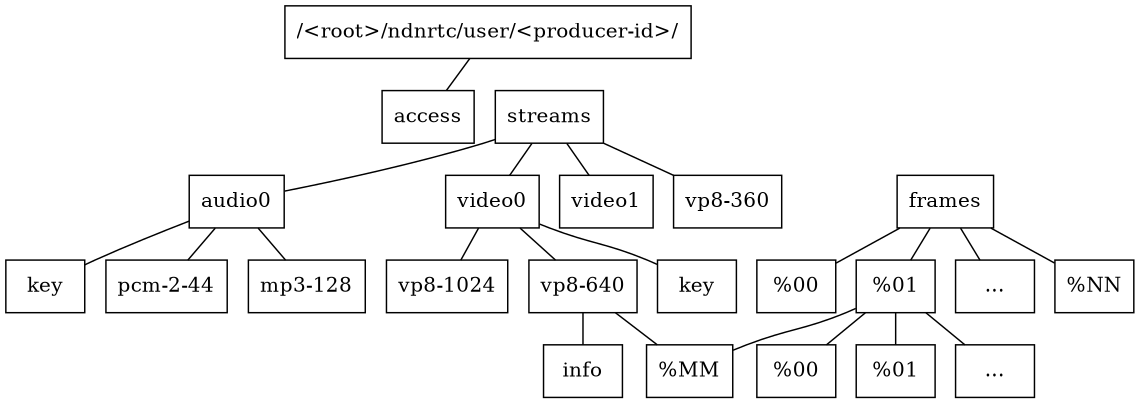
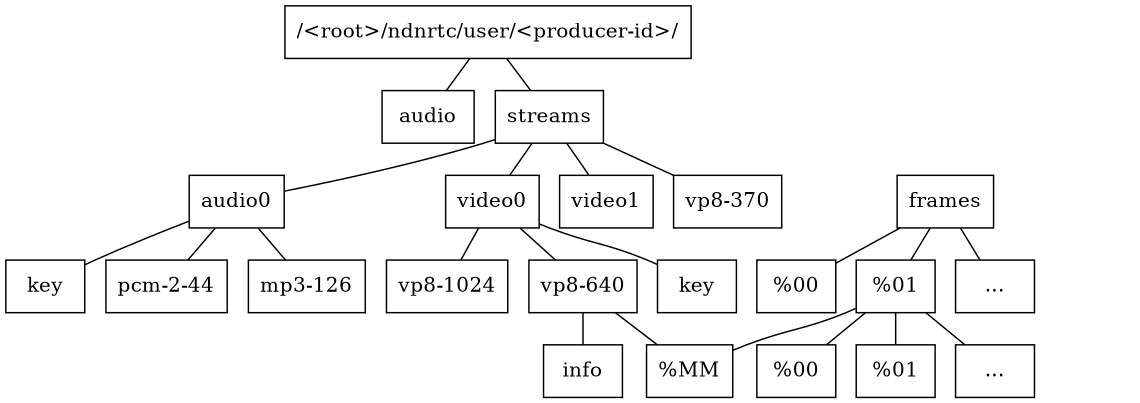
edge "/<root>/ndnrtc/user/<producer-id>/" -- "streams": added
node "access": label "access" -> "audio"
node "vp8-360": label "vp8-360" -> "vp8-370"
node "mp3-128": label "mp3-128" -> "mp3-126"
node "%NN": removed
